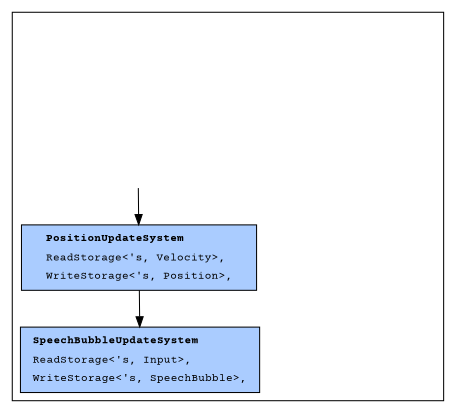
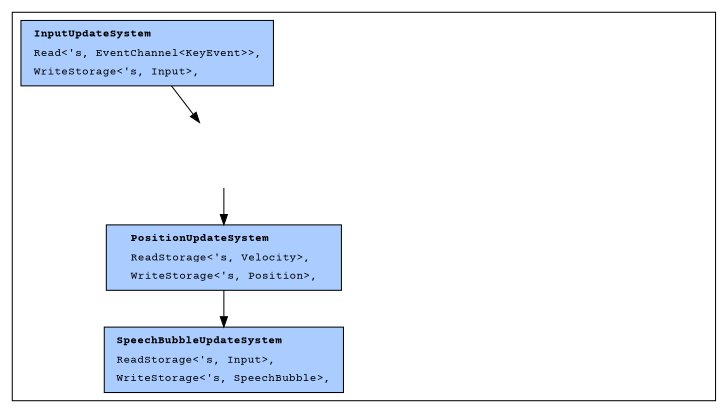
node "InputUpdateSystem": added
